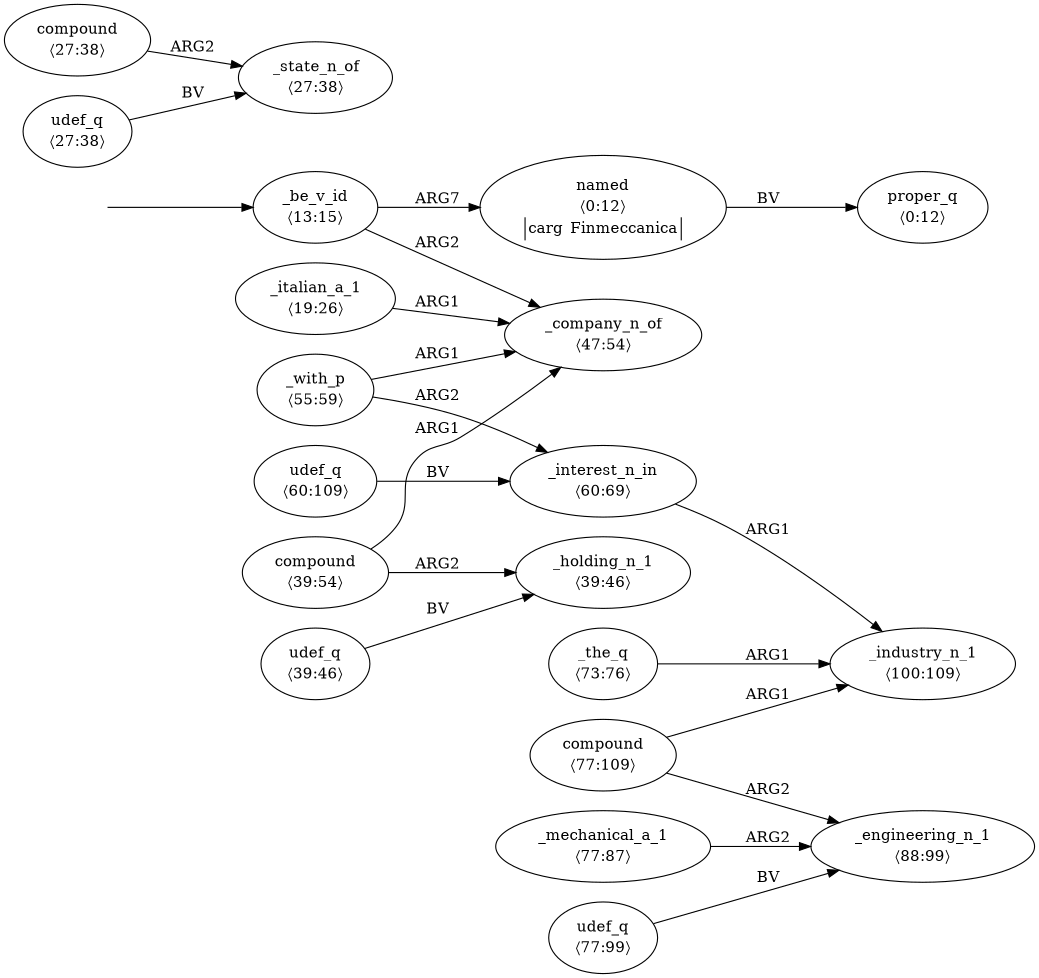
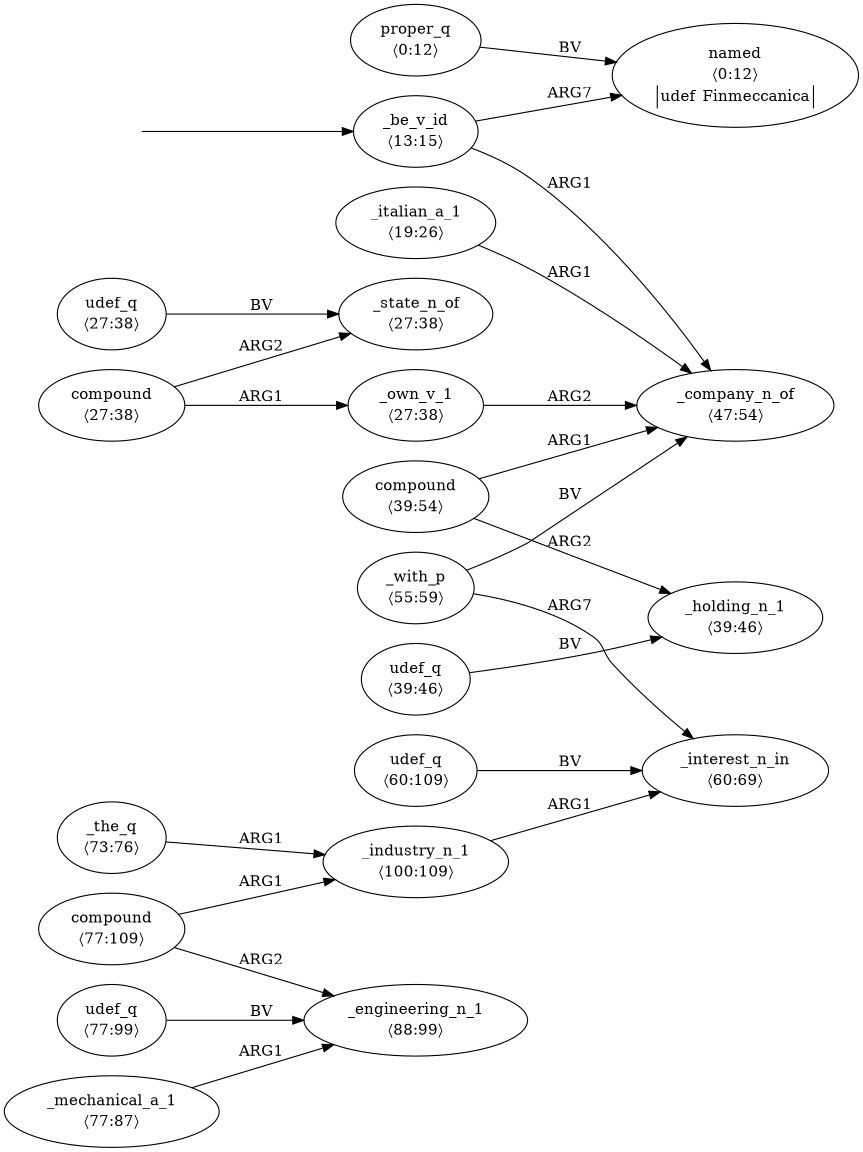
edge "named" -> "proper_q": reversed
node "named": text "carg" -> "udef"
edge "_be_v_id" -> "_company_n_of": label "ARG2" -> "ARG1"
edge "_with_p" -> "_company_n_of": label "ARG1" -> "BV"
edge "_with_p" -> "_interest_n_in": label "ARG2" -> "ARG7"
node "_own_v_1": added
edge "_interest_n_in" -> "_industry_n_1": reversed
edge "_mechanical_a_1" -> "_engineering_n_1": label "ARG2" -> "ARG1"
